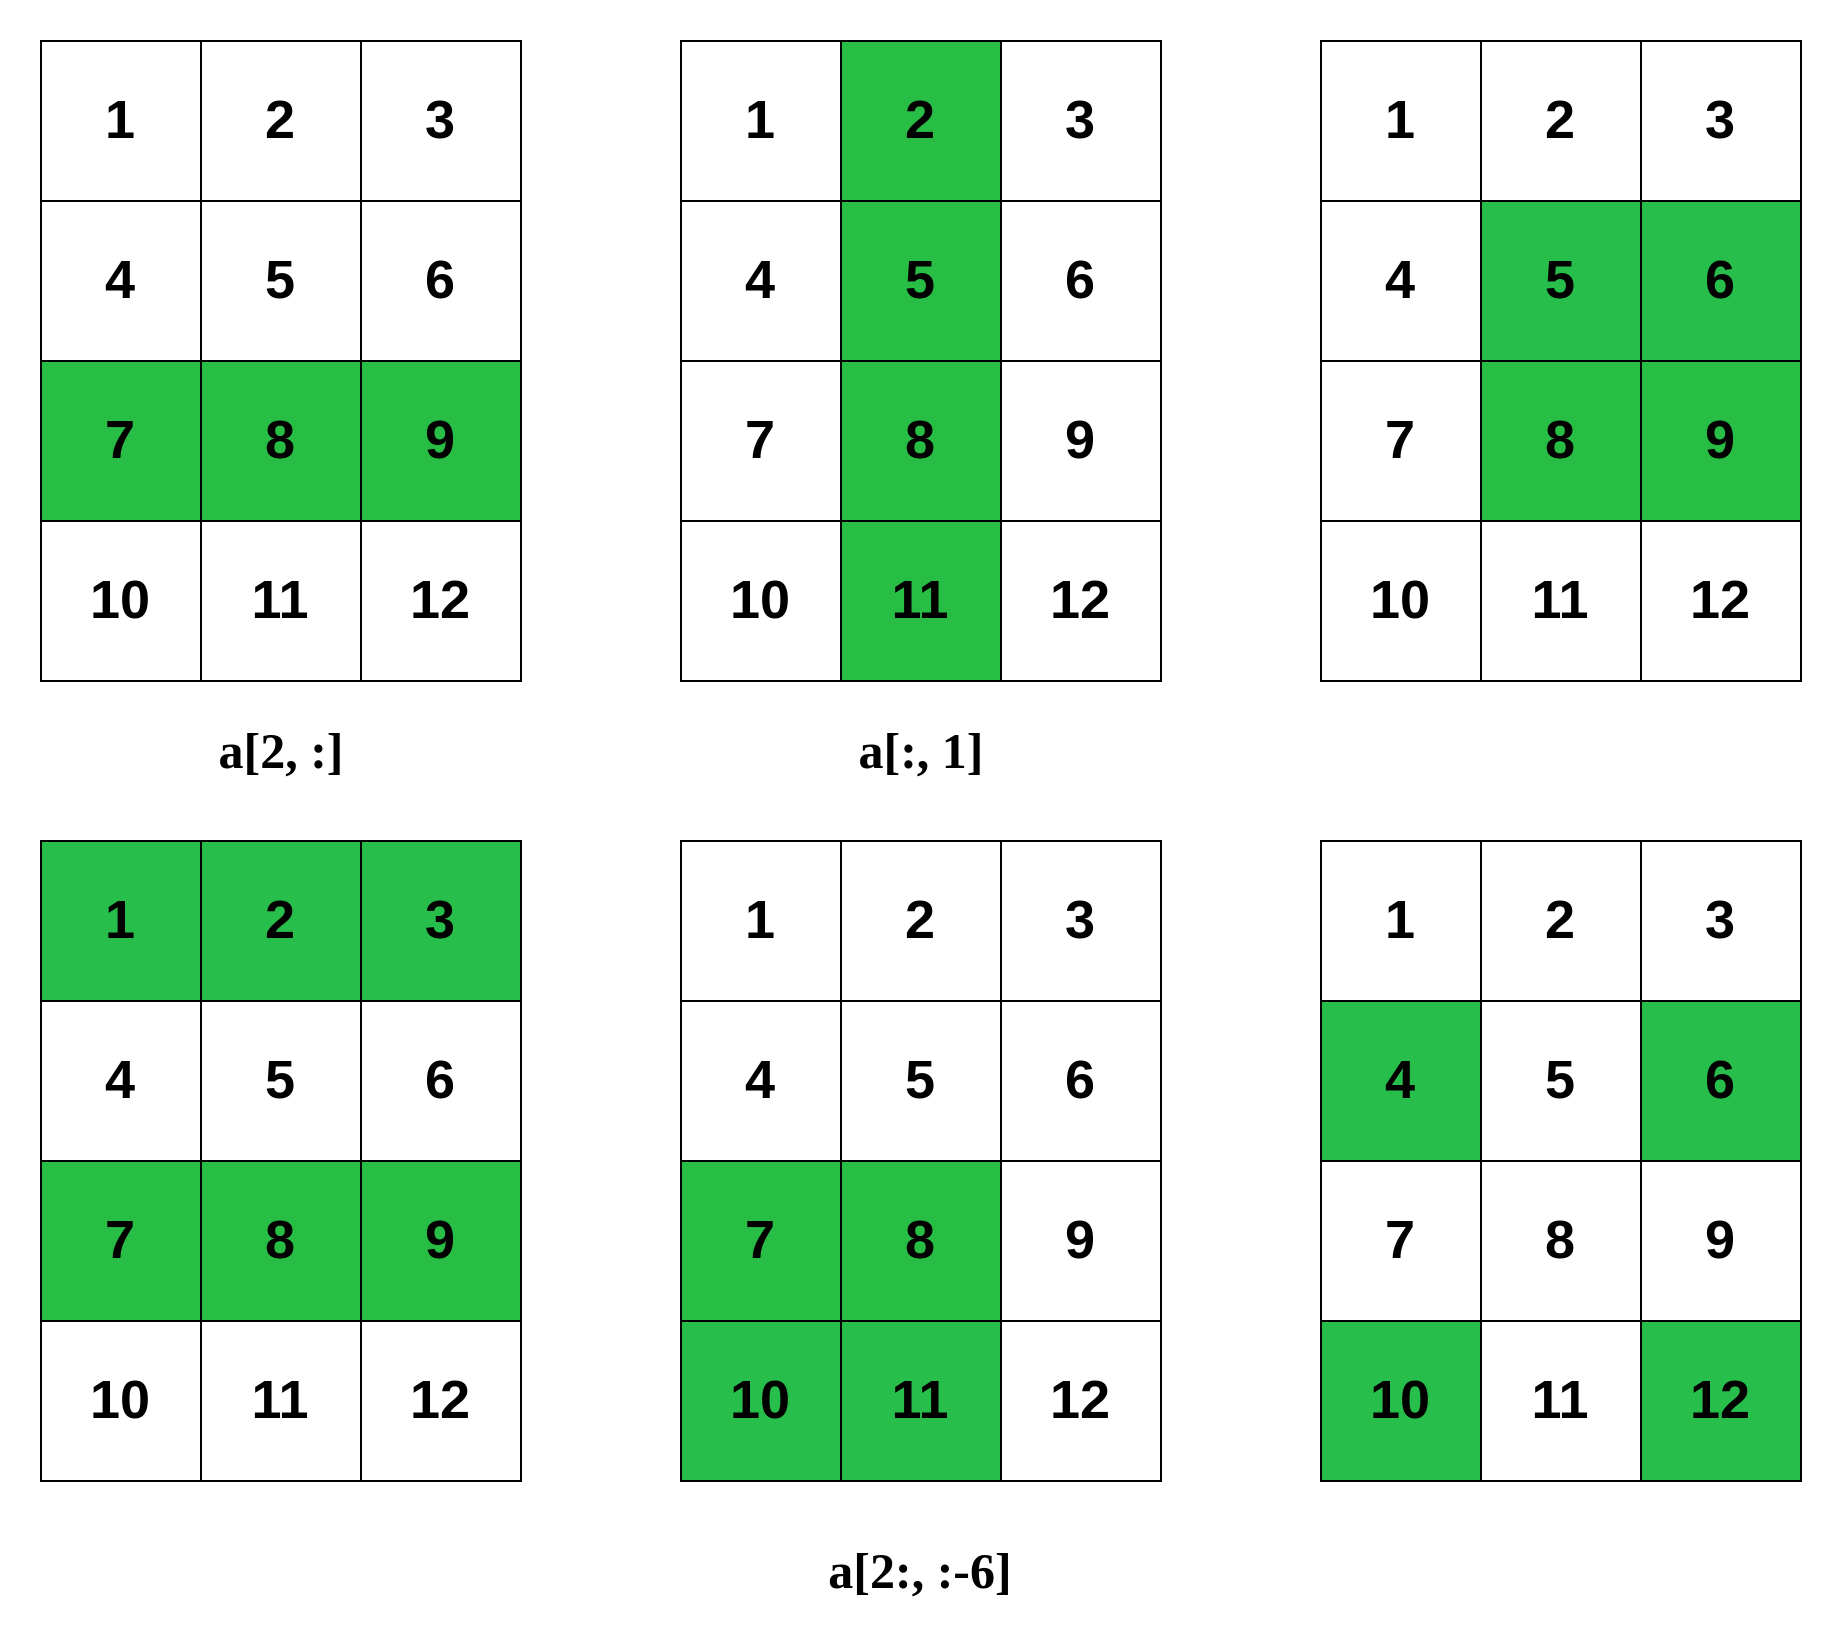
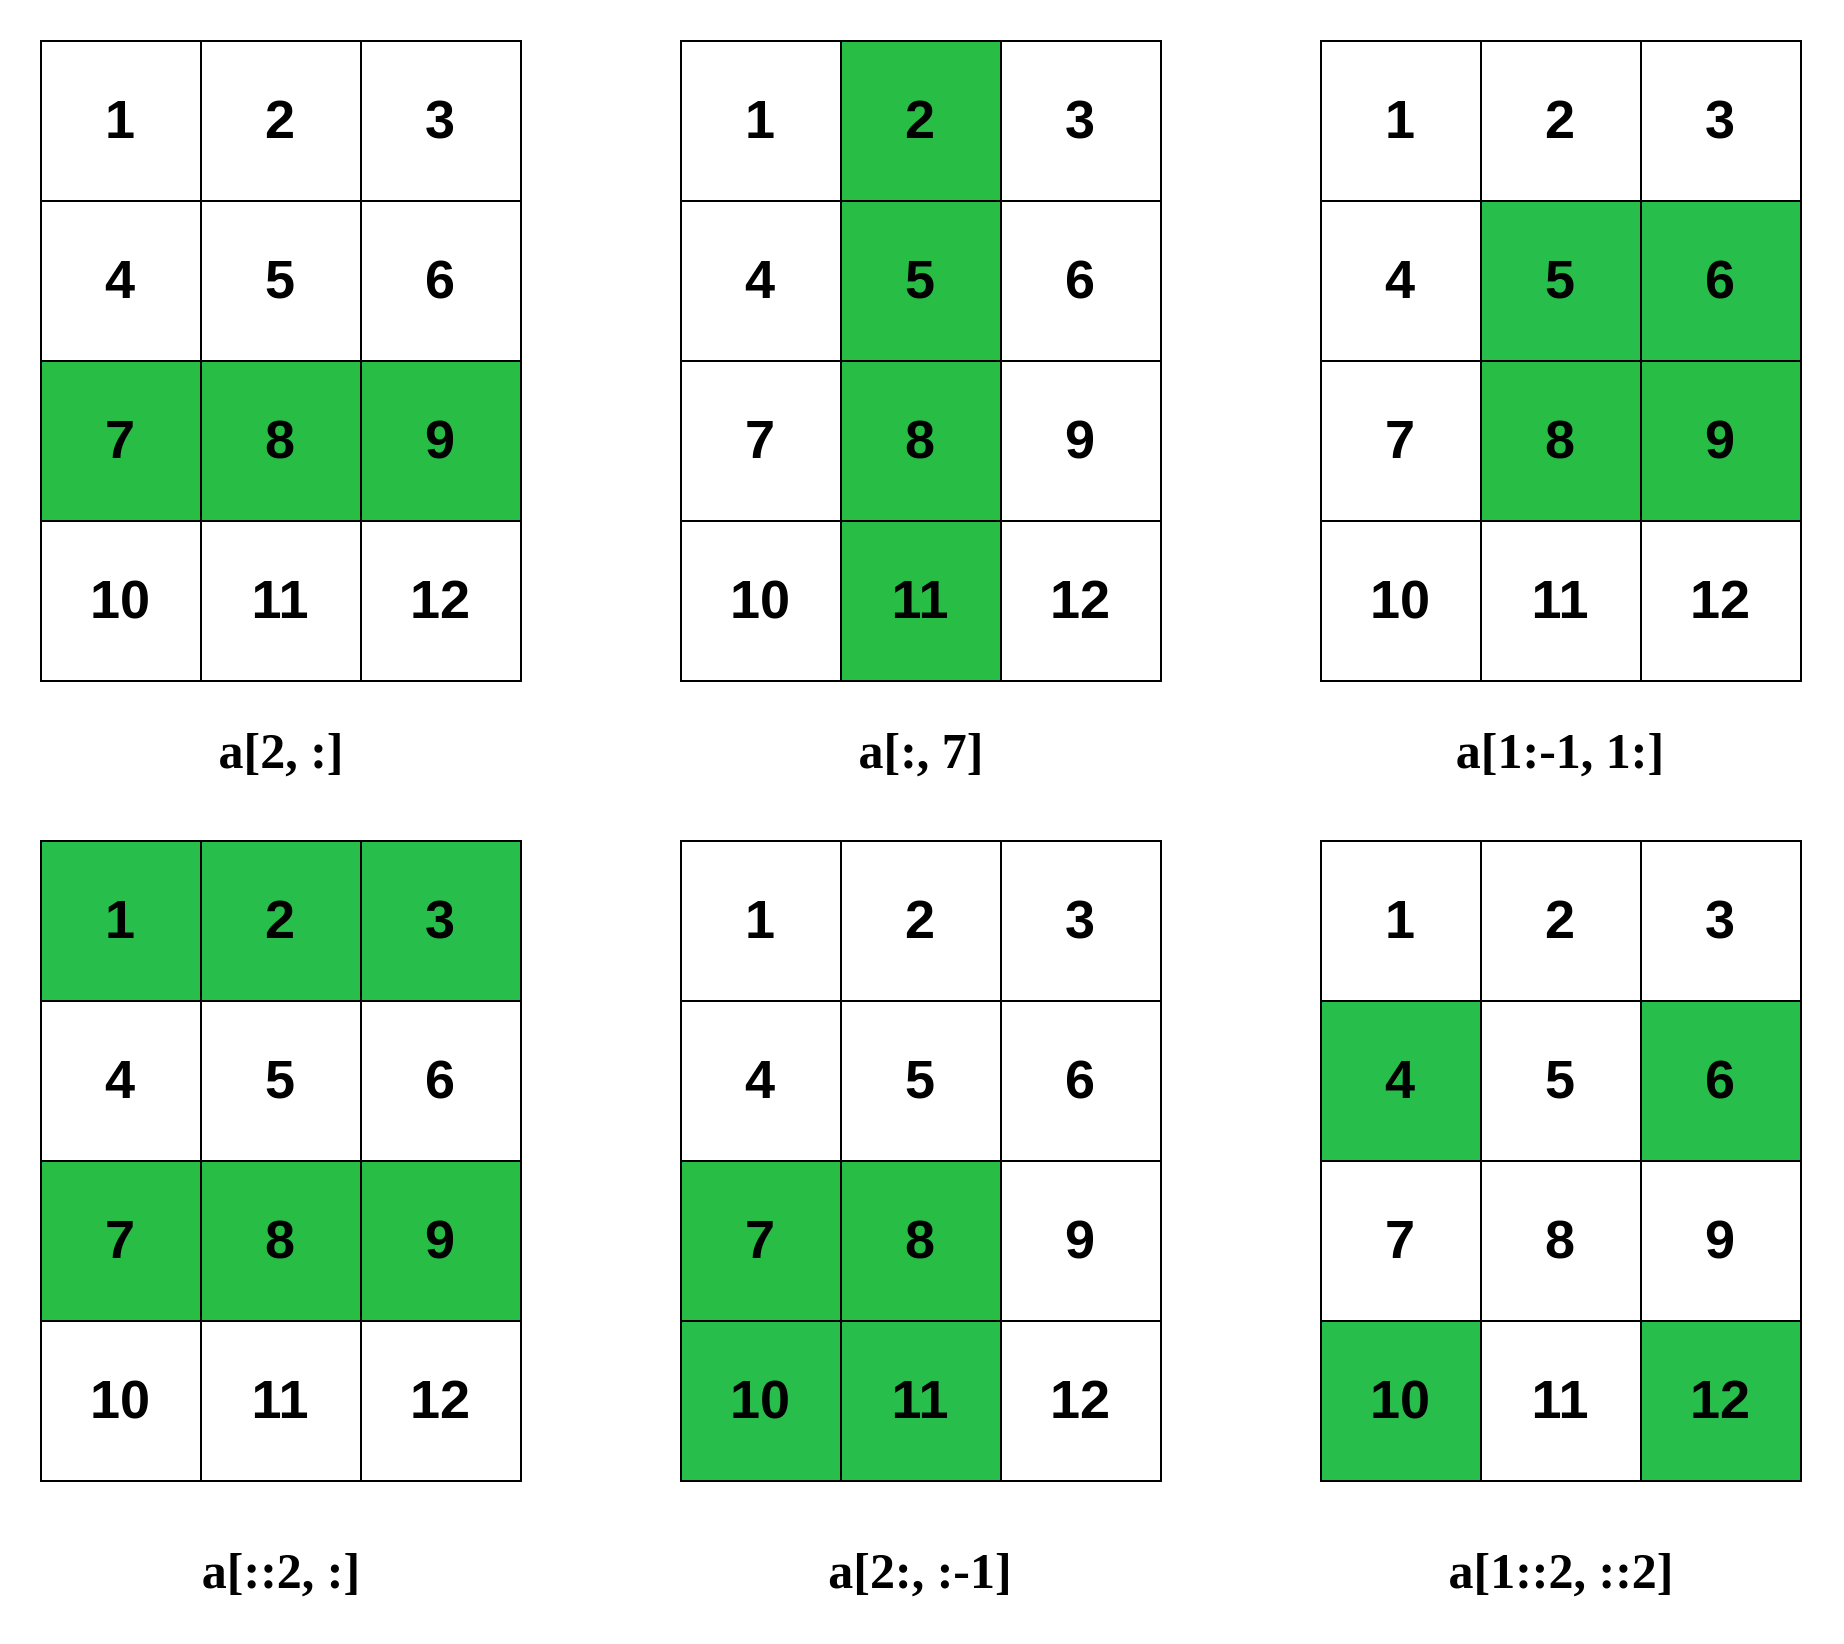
node "a[:, 1]": label "a[:, 1]" -> "a[:, 7]"
node "a[1:-1, 1:]": added
node "a[::2, :]": added
node "a[2:, :-6]": label "a[2:, :-6]" -> "a[2:, :-1]"
node "a[1::2, ::2]": added
